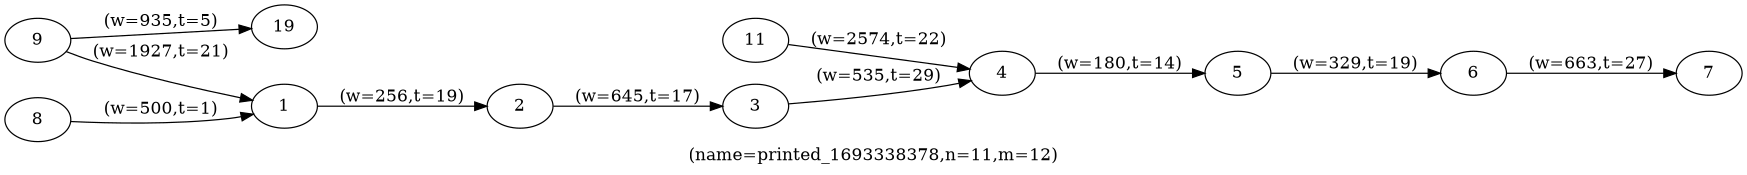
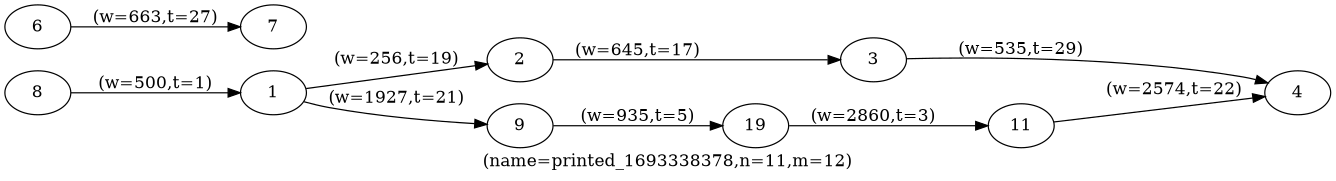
node "5": removed
edge "9" -> "1": reversed
edge "19" -> "11": added, label "(w=2860,t=3)"
